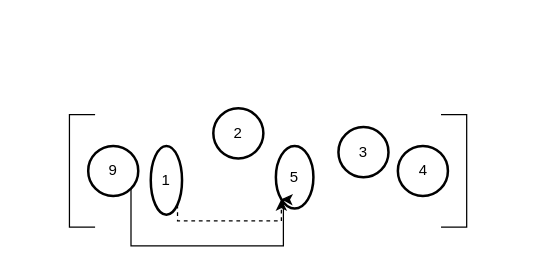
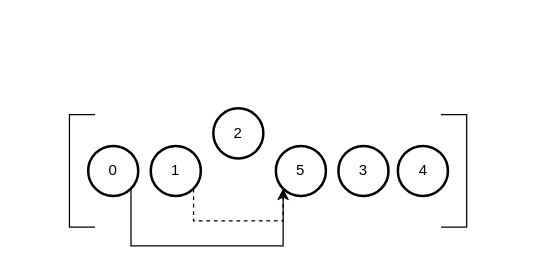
node "3": moved (363, 152) -> (363, 171)
node "9": label "9" -> "0"
node "5": size 38x63 -> 50x50
node "1": size 31x69 -> 50x50
